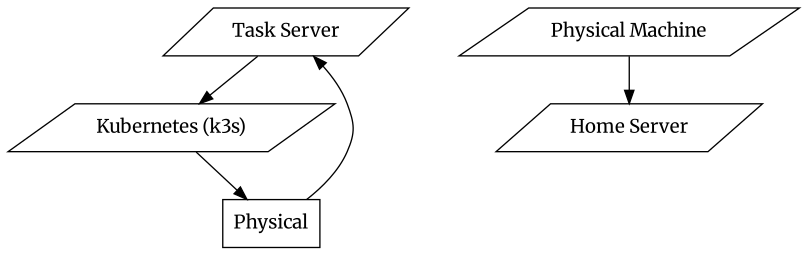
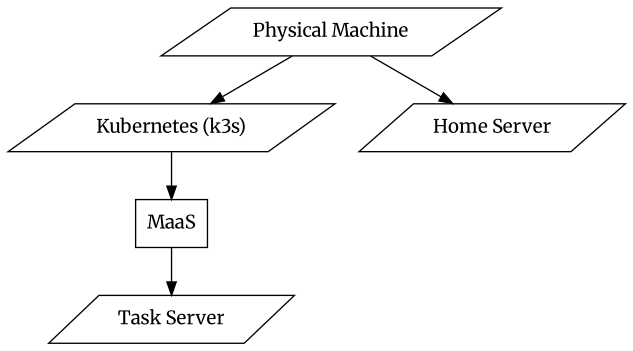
edge "Task Server" -> "Kubernetes (k3s)": now "Physical Machine" -> "Kubernetes (k3s)"
node "Physical": label "Physical" -> "MaaS"
